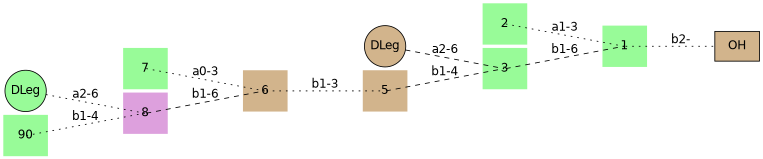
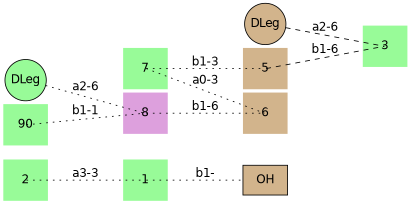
edge "2" -- "1": label "a1-3" -> "a3-3"
edge "1" -- "OH": label "b2-" -> "b1-"
edge "1" -- "3": removed, label "b1-6"
edge "3" -- "5": label "b1-4" -> "b1-6"
edge "6" -- "5": now "7" -- "5"
edge "6" -- "8": style dashed -> dotted
edge "8" -- "90": label "b1-4" -> "b1-1"
